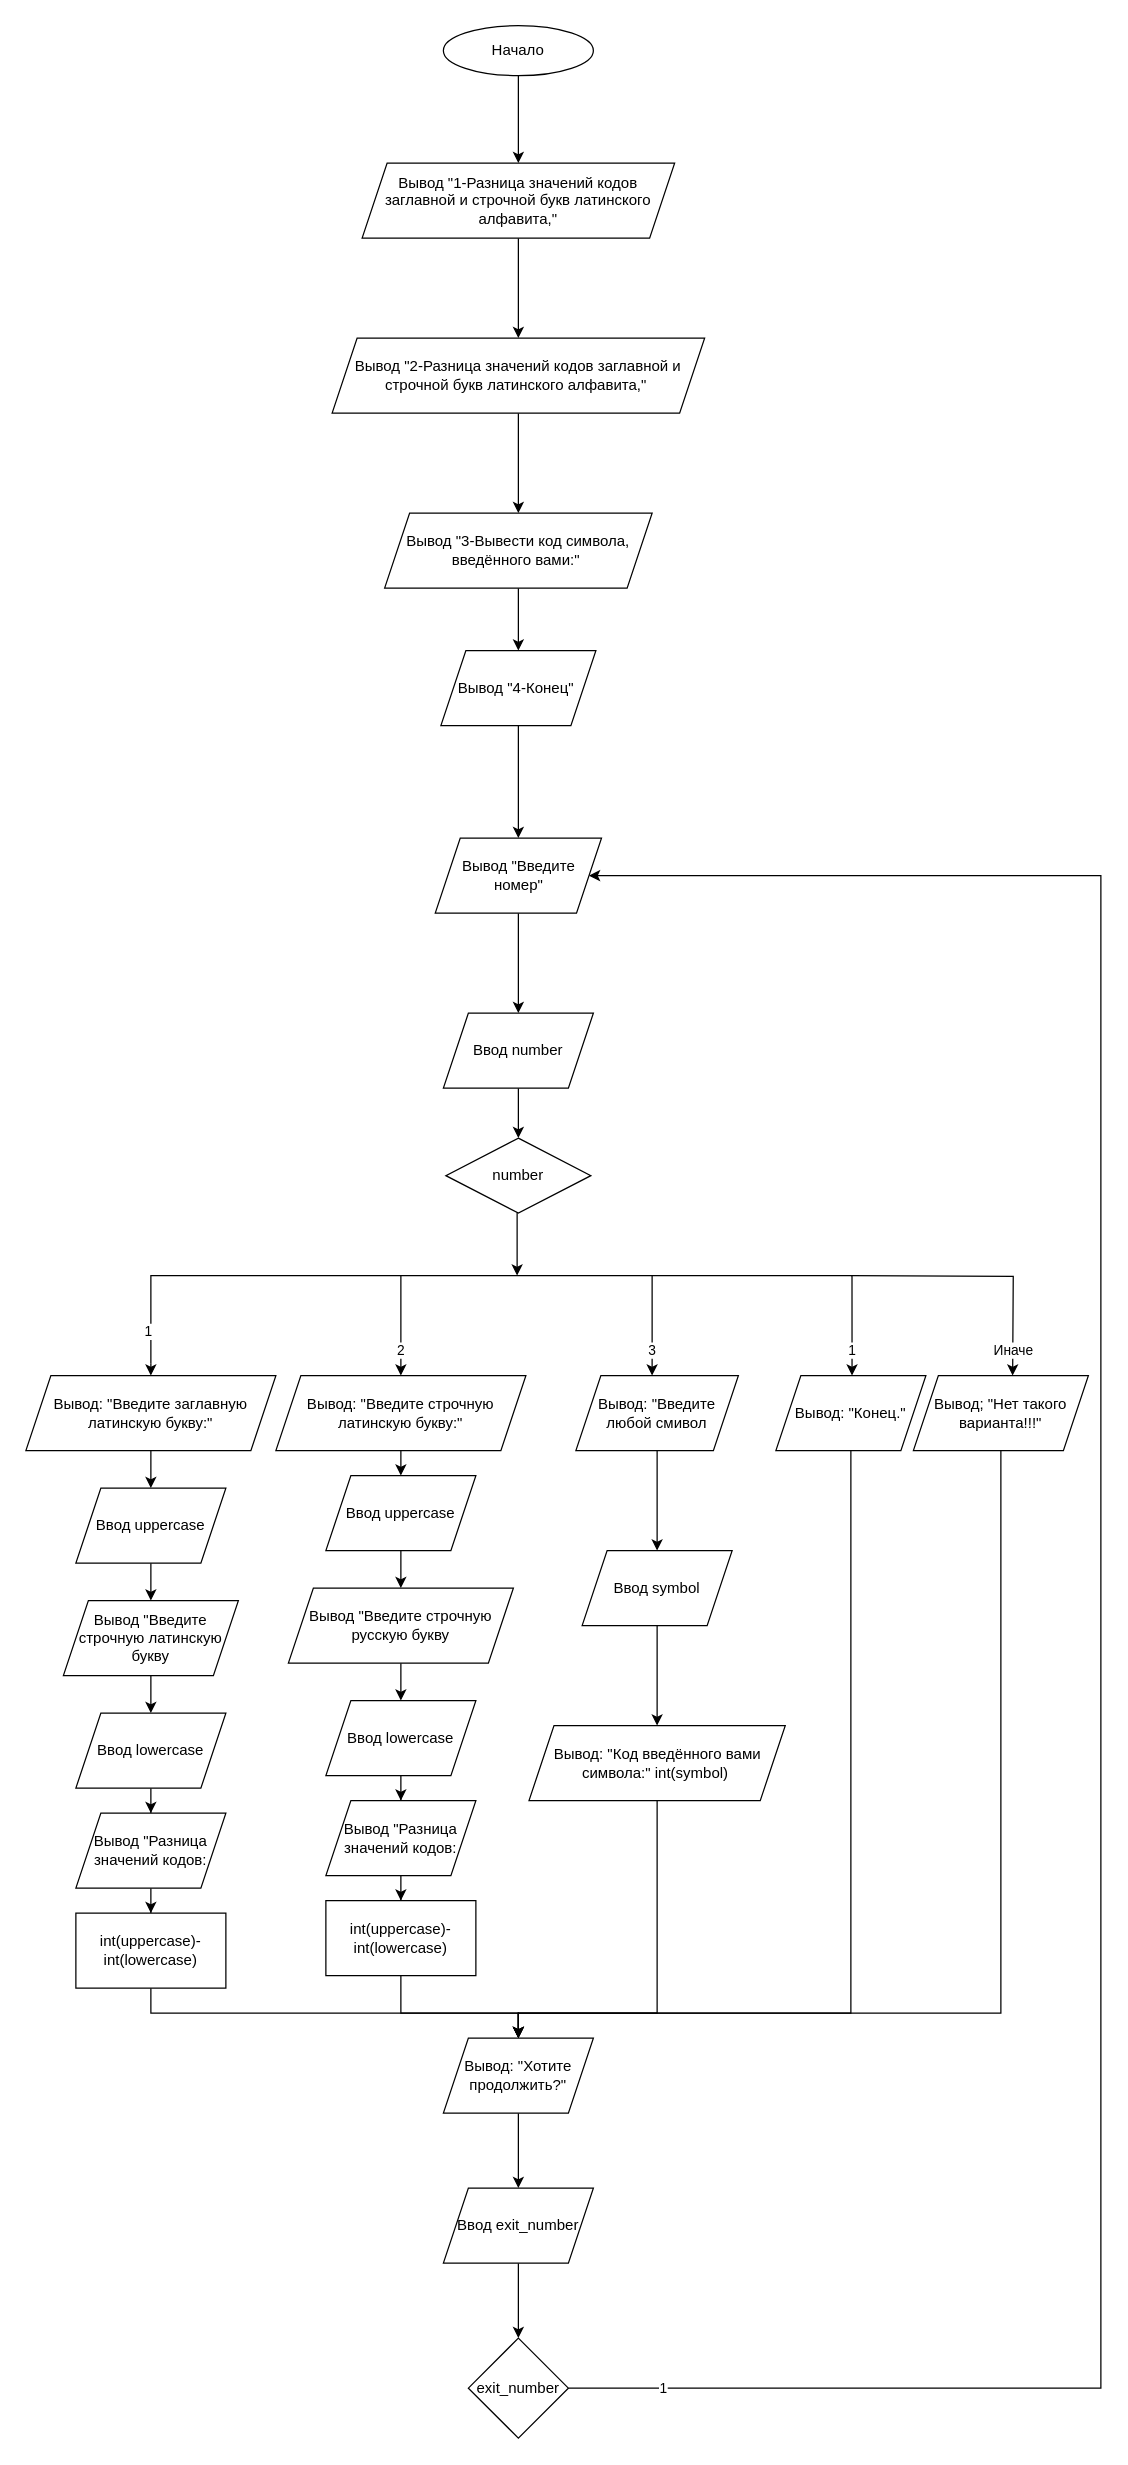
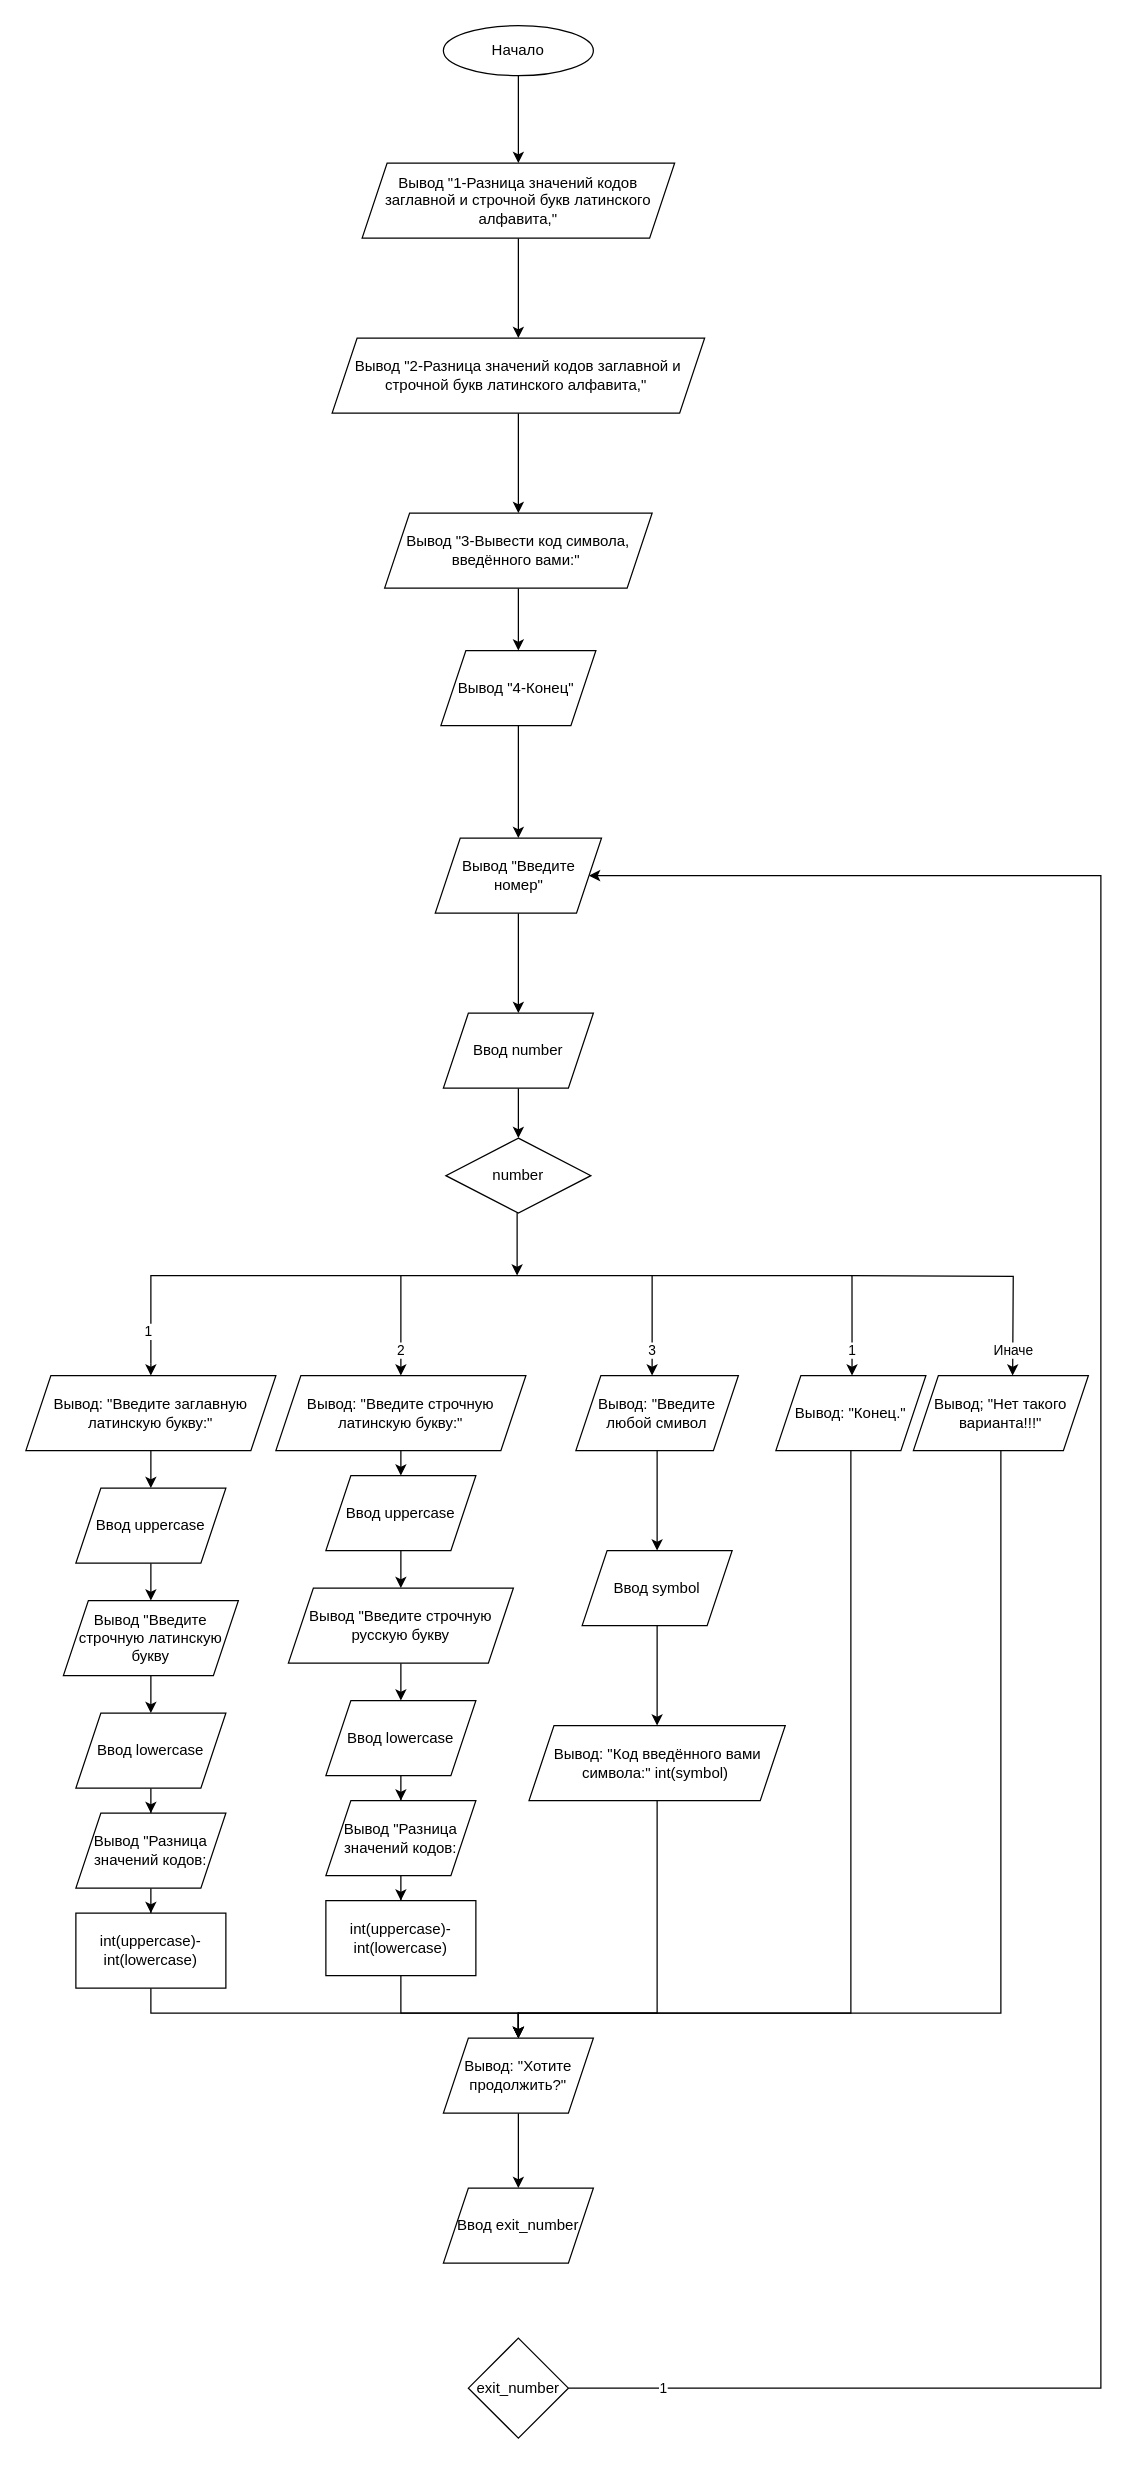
edge "Ввод exit_number" -> "exit_number": removed
